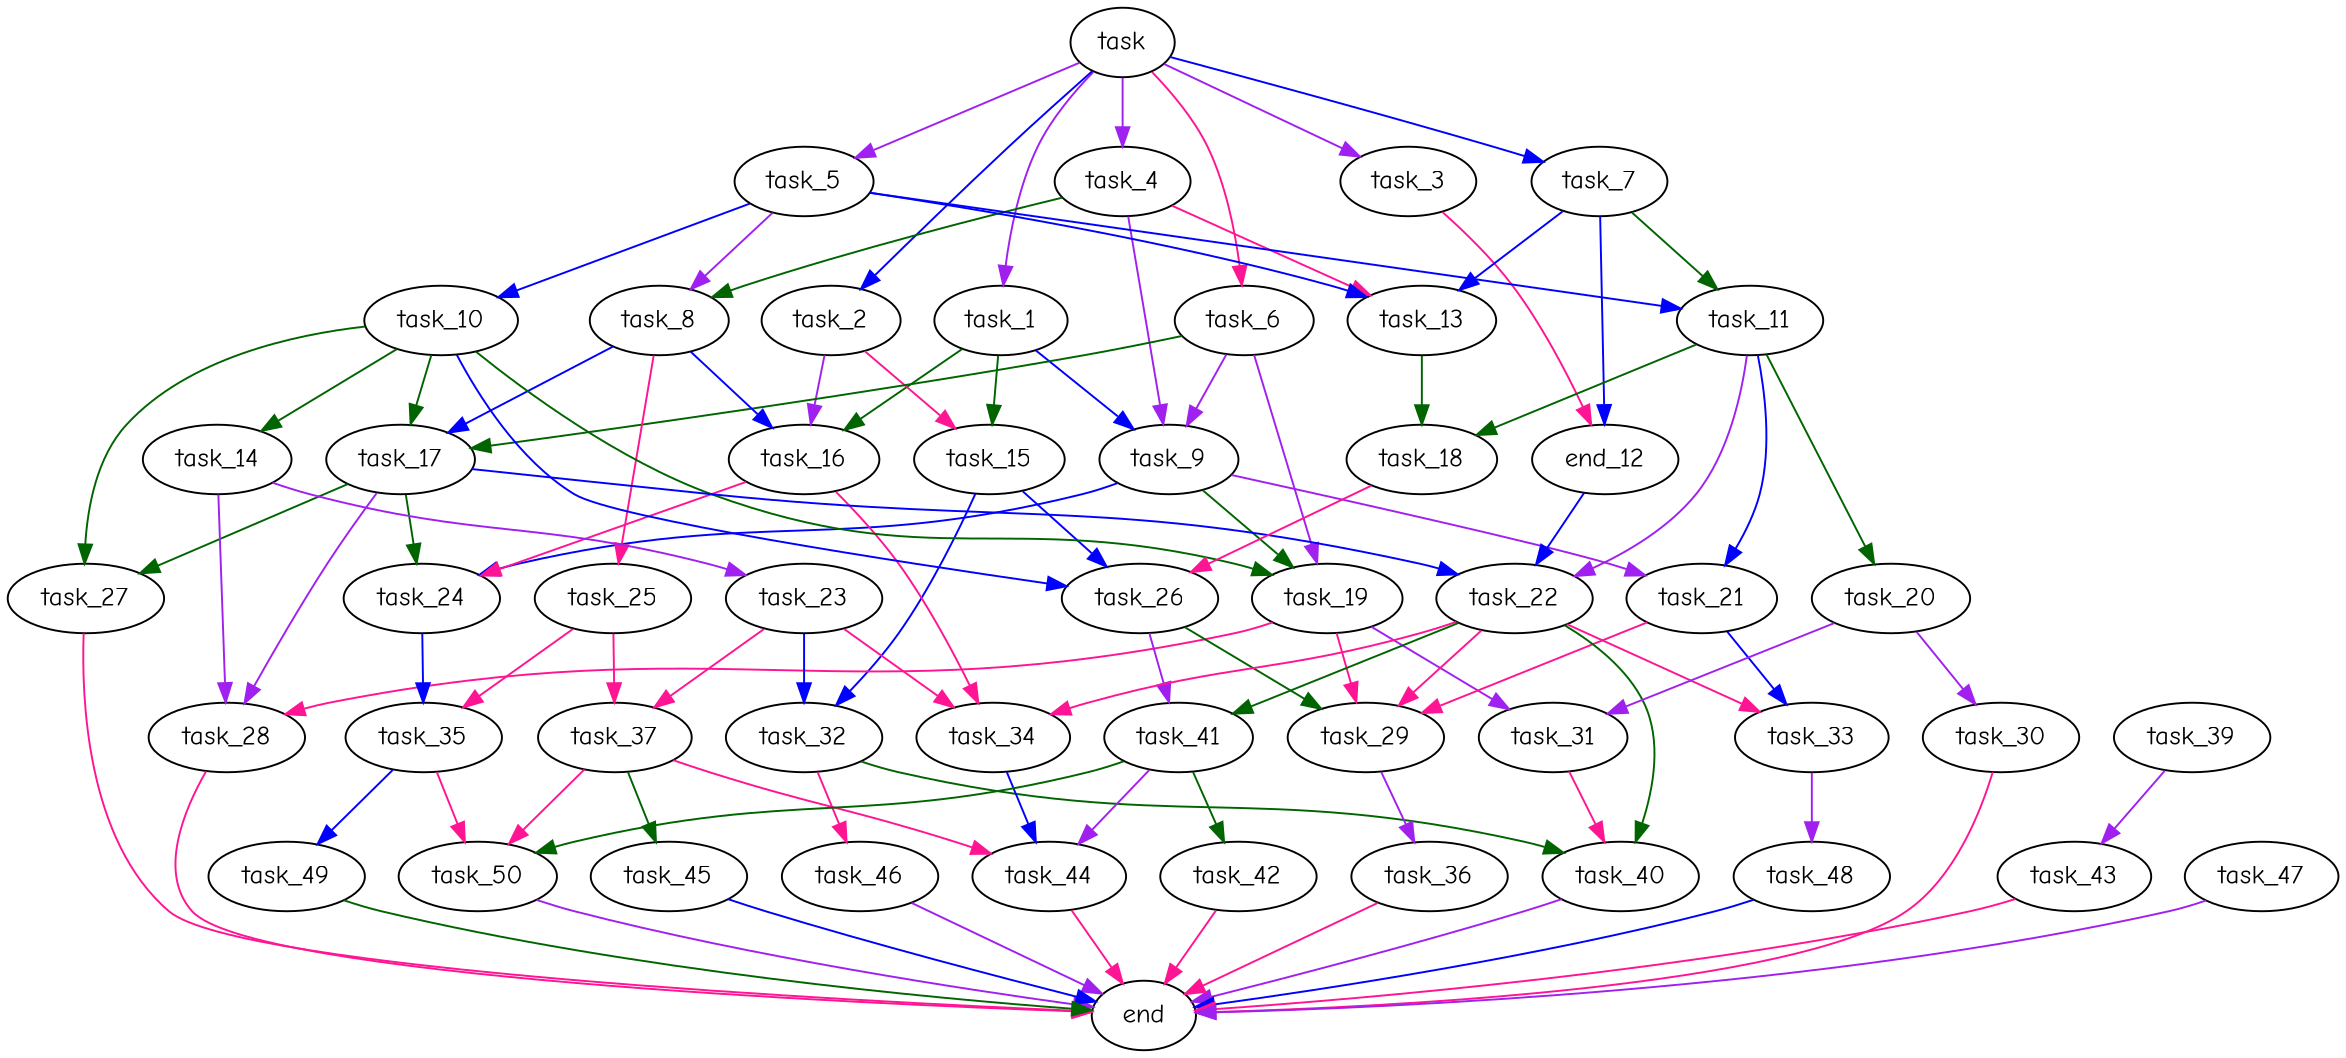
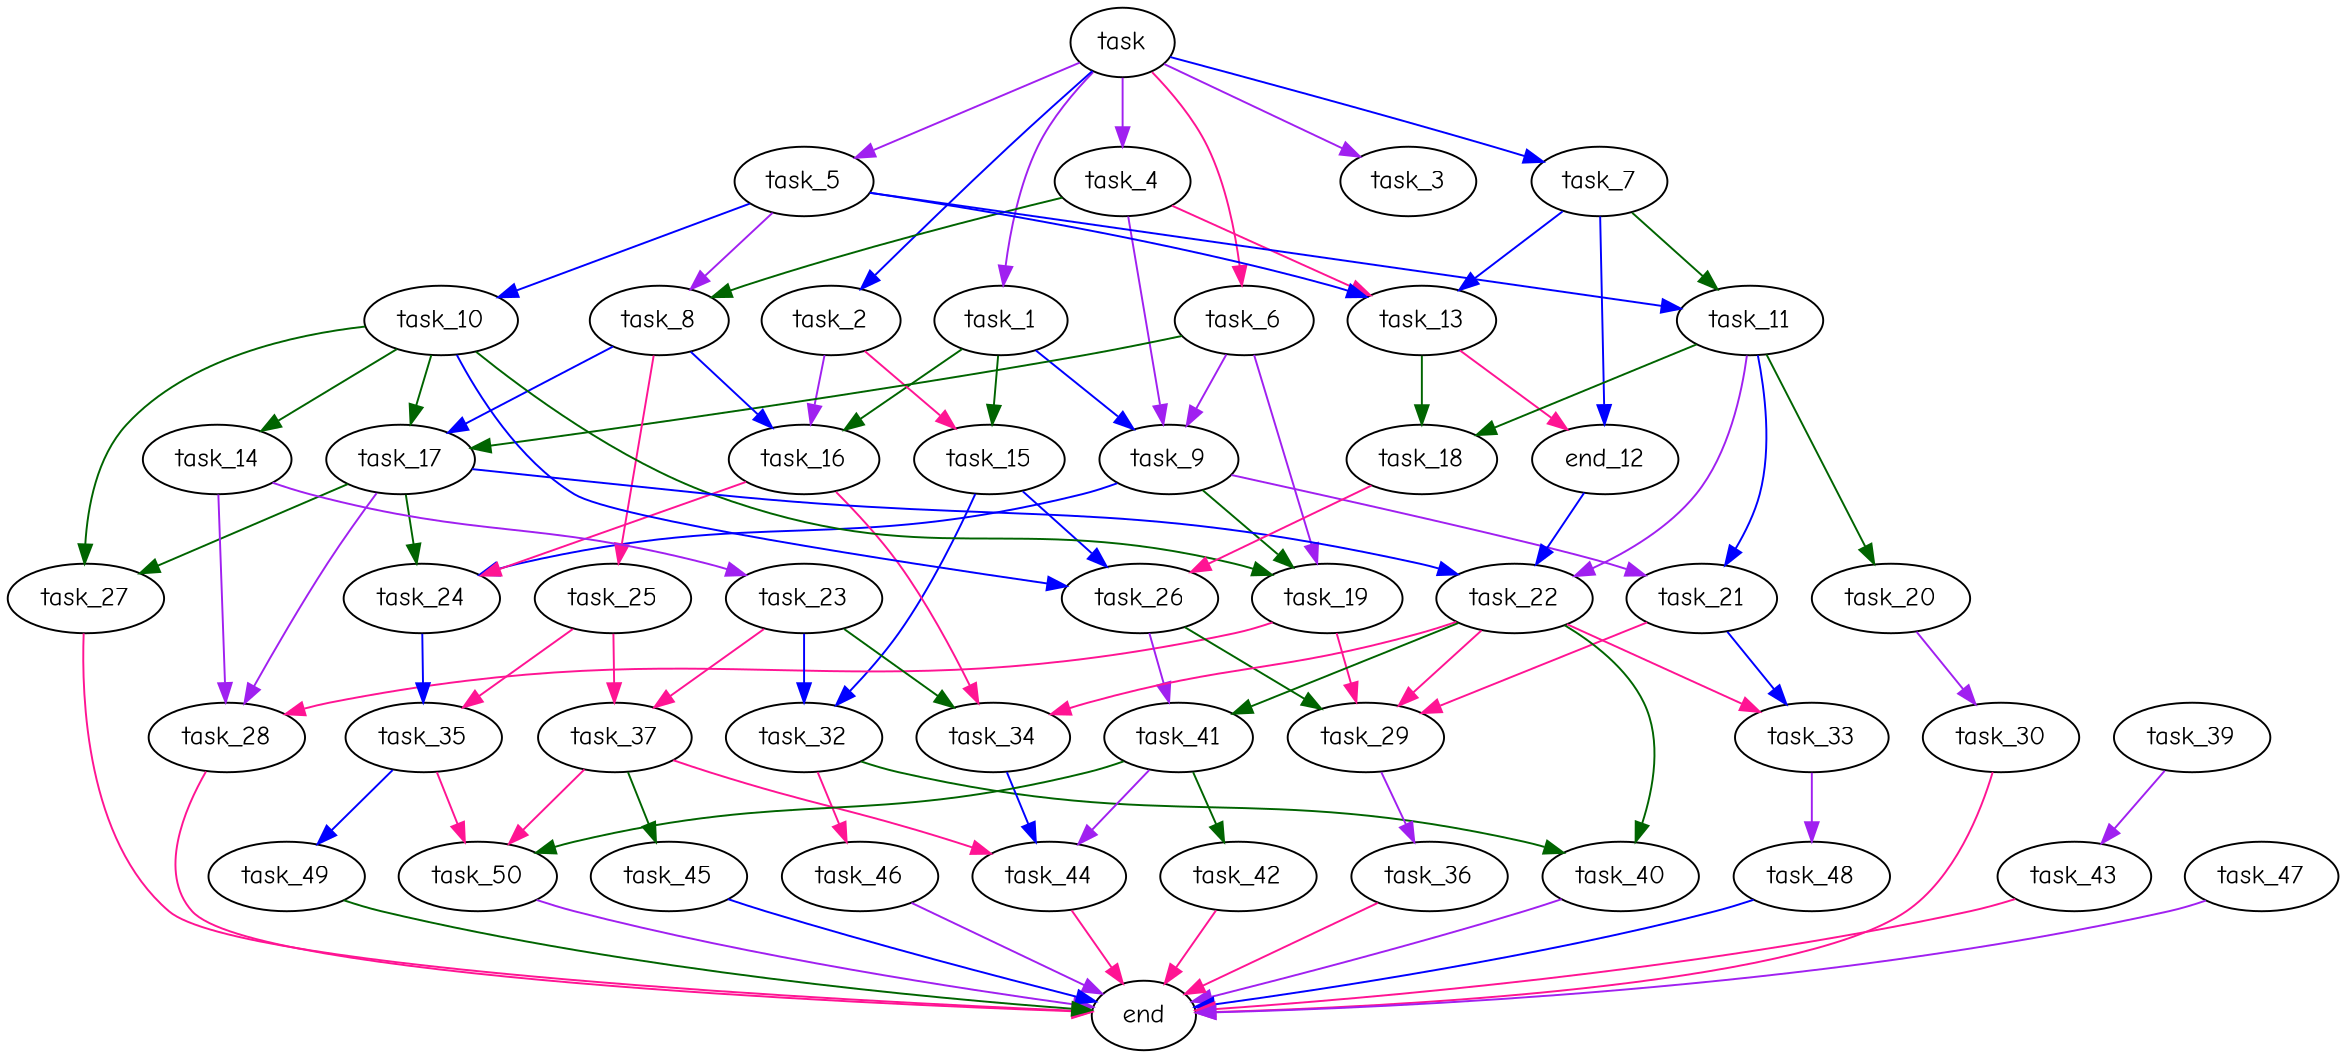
edge "task_3" -> "end_12": now "task_13" -> "end_12"
edge "task_23" -> "task_34": color deeppink -> darkgreen
node "task_31": removed
